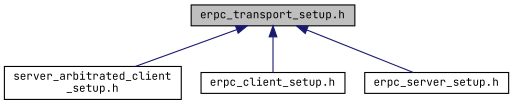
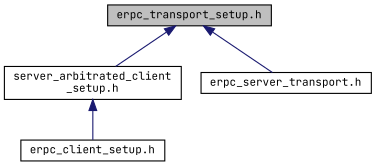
edge "erpc_client_setup.h" -> "erpc_transport_setup.h": now "erpc_client_setup.h" -> "server_arbitrated_client _setup.h"
node "erpc_server_setup.h": label "erpc_server_setup.h" -> "erpc_server_transport.h"
